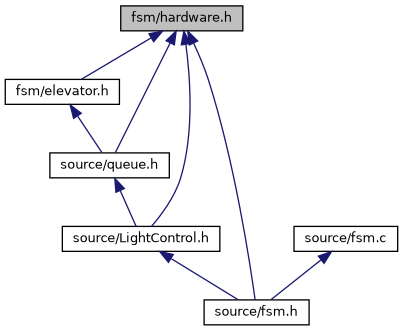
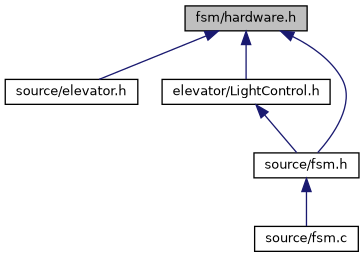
node "fsm/elevator.h": label "fsm/elevator.h" -> "source/elevator.h"
node "source/queue.h": removed
node "source/LightControl.h": label "source/LightControl.h" -> "elevator/LightControl.h"
edge "source/fsm.h" -> "source/fsm.c": reversed
